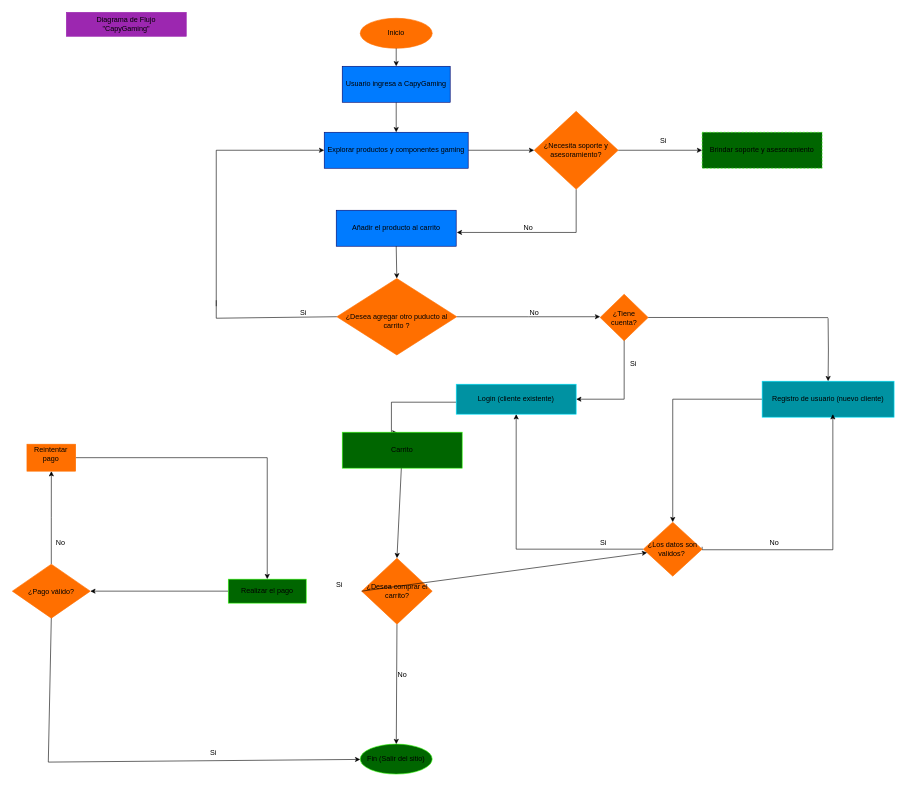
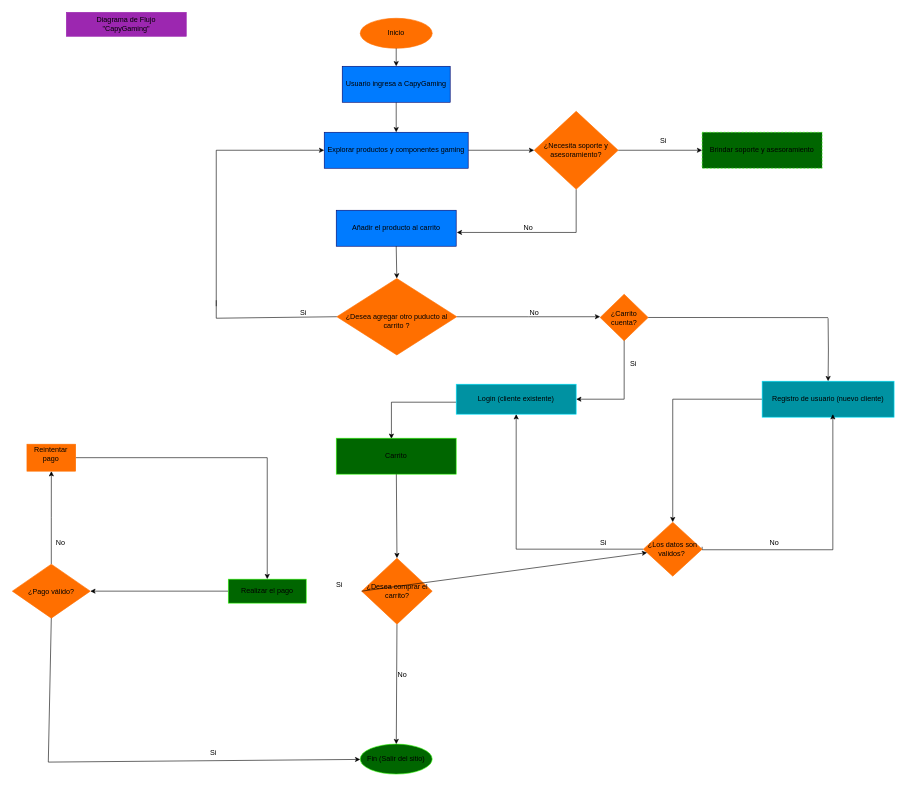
node "¿Tiene cuenta?": label "¿Tiene cuenta?" -> "¿Carrito cuenta?"
node "Carrito": moved (402, 450) -> (396, 456)
